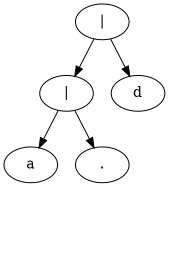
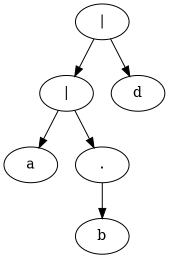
node "b": added
